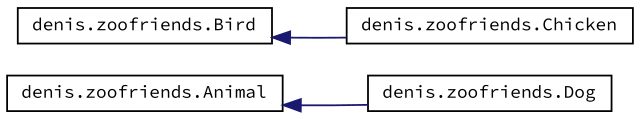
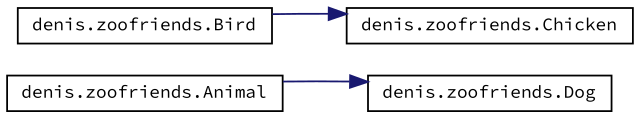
edge "denis.zoofriends.Chicken" -> "denis.zoofriends.Bird": reversed
edge "denis.zoofriends.Dog" -> "denis.zoofriends.Animal": reversed
